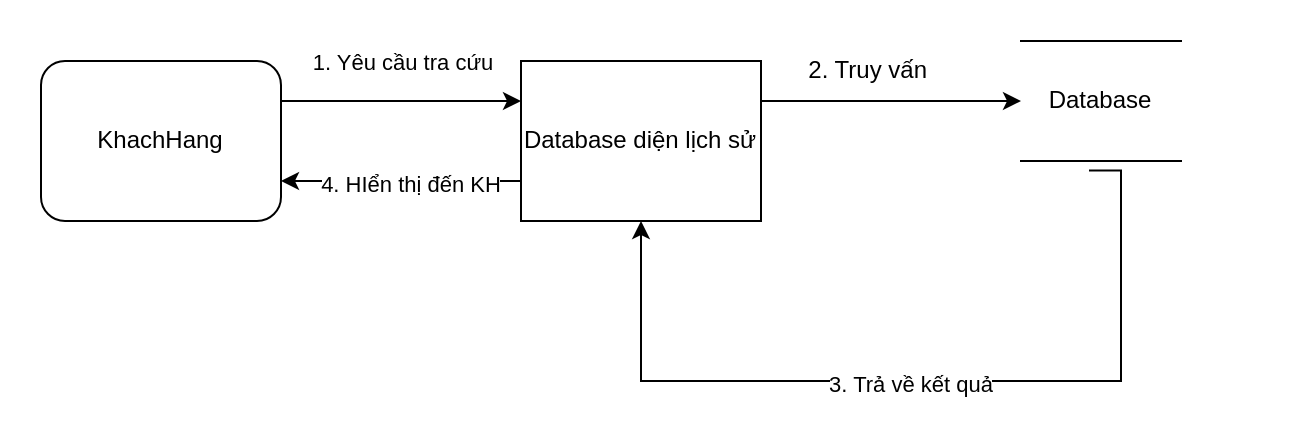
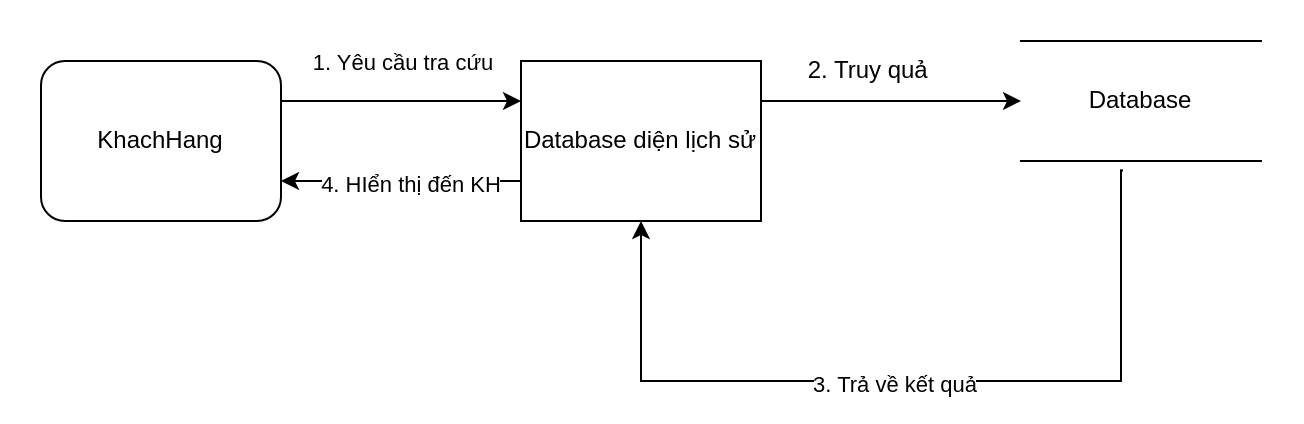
node "2. Truy vấn": label "2. Truy vấn" -> "2. Truy quả"
node "Database": size 160x120 -> 240x120
